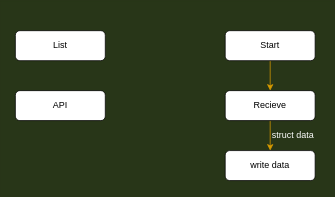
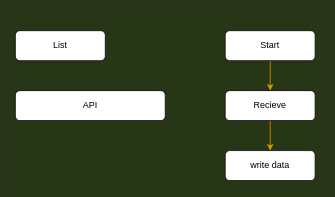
node "API": size 90x30 -> 150x30
node "struct data": removed
